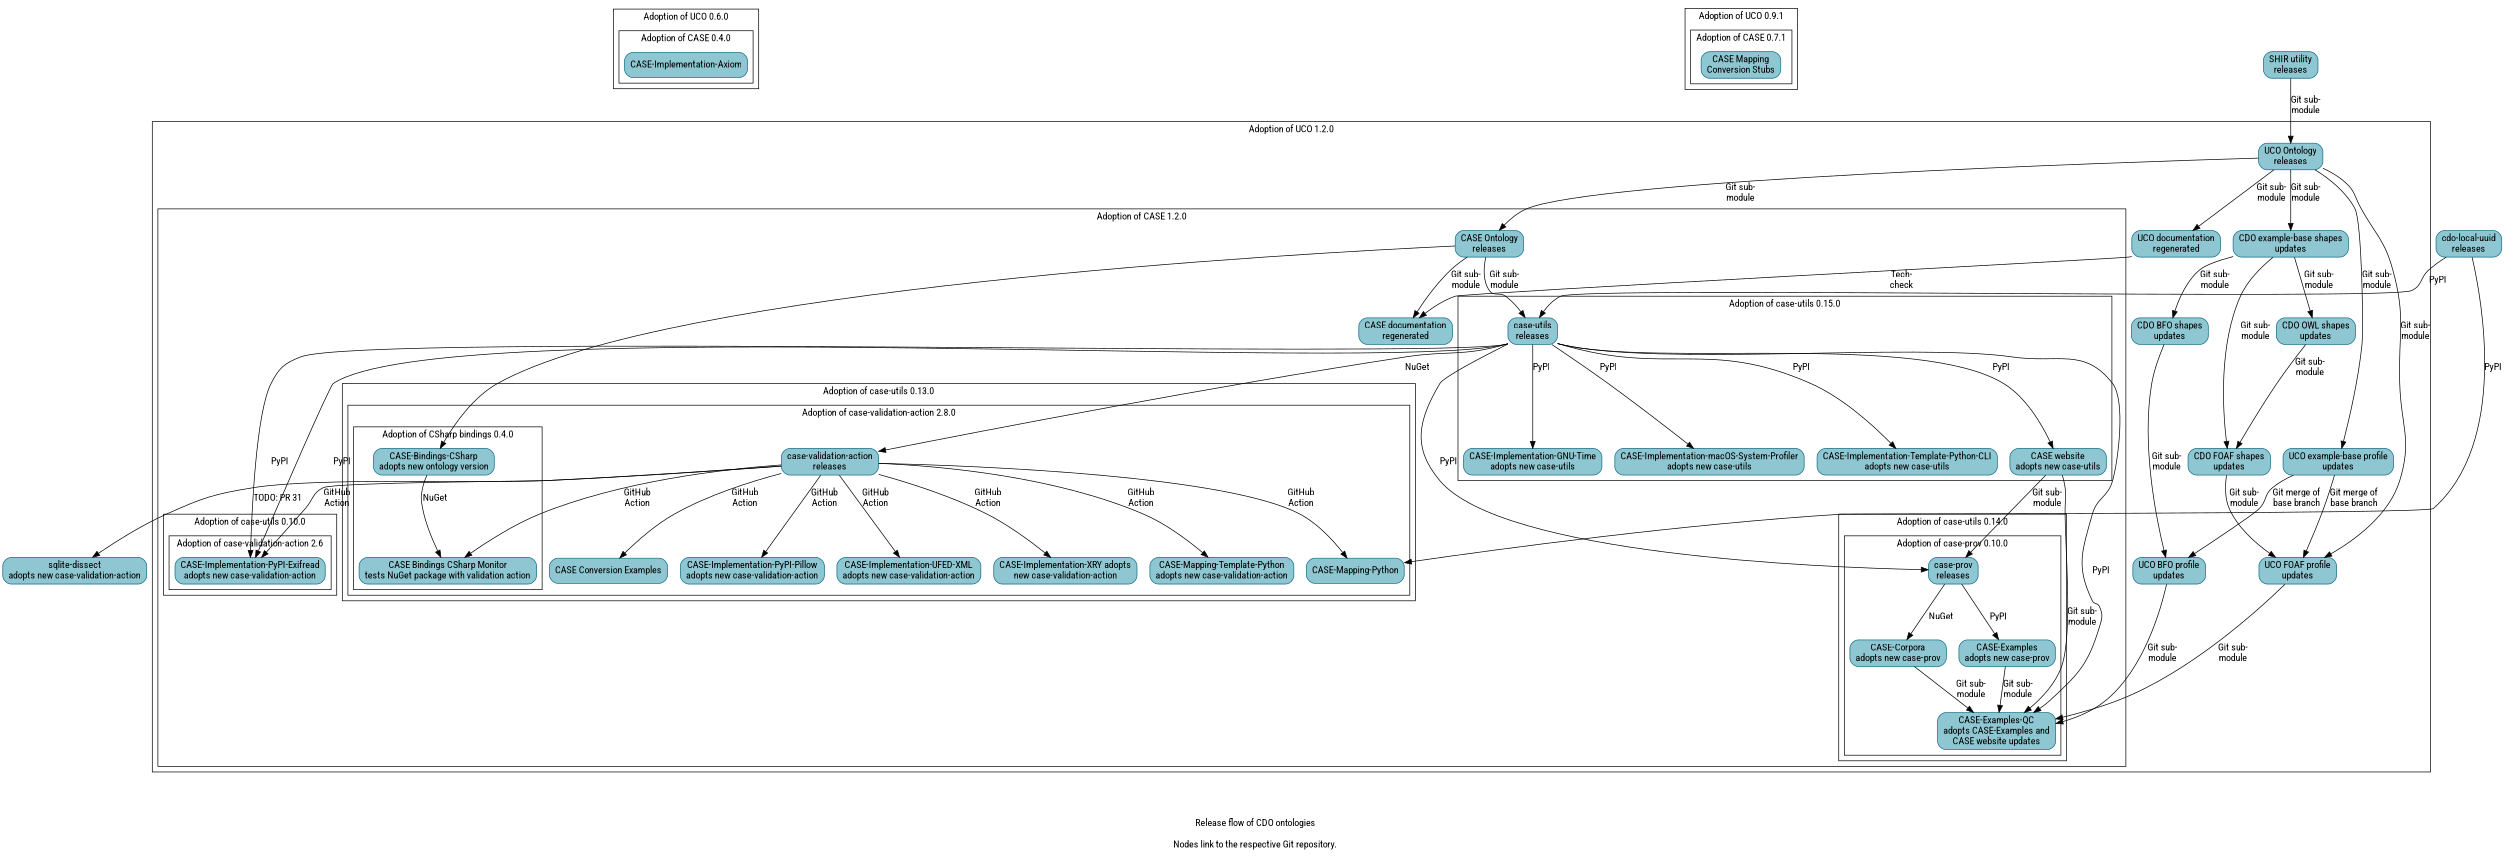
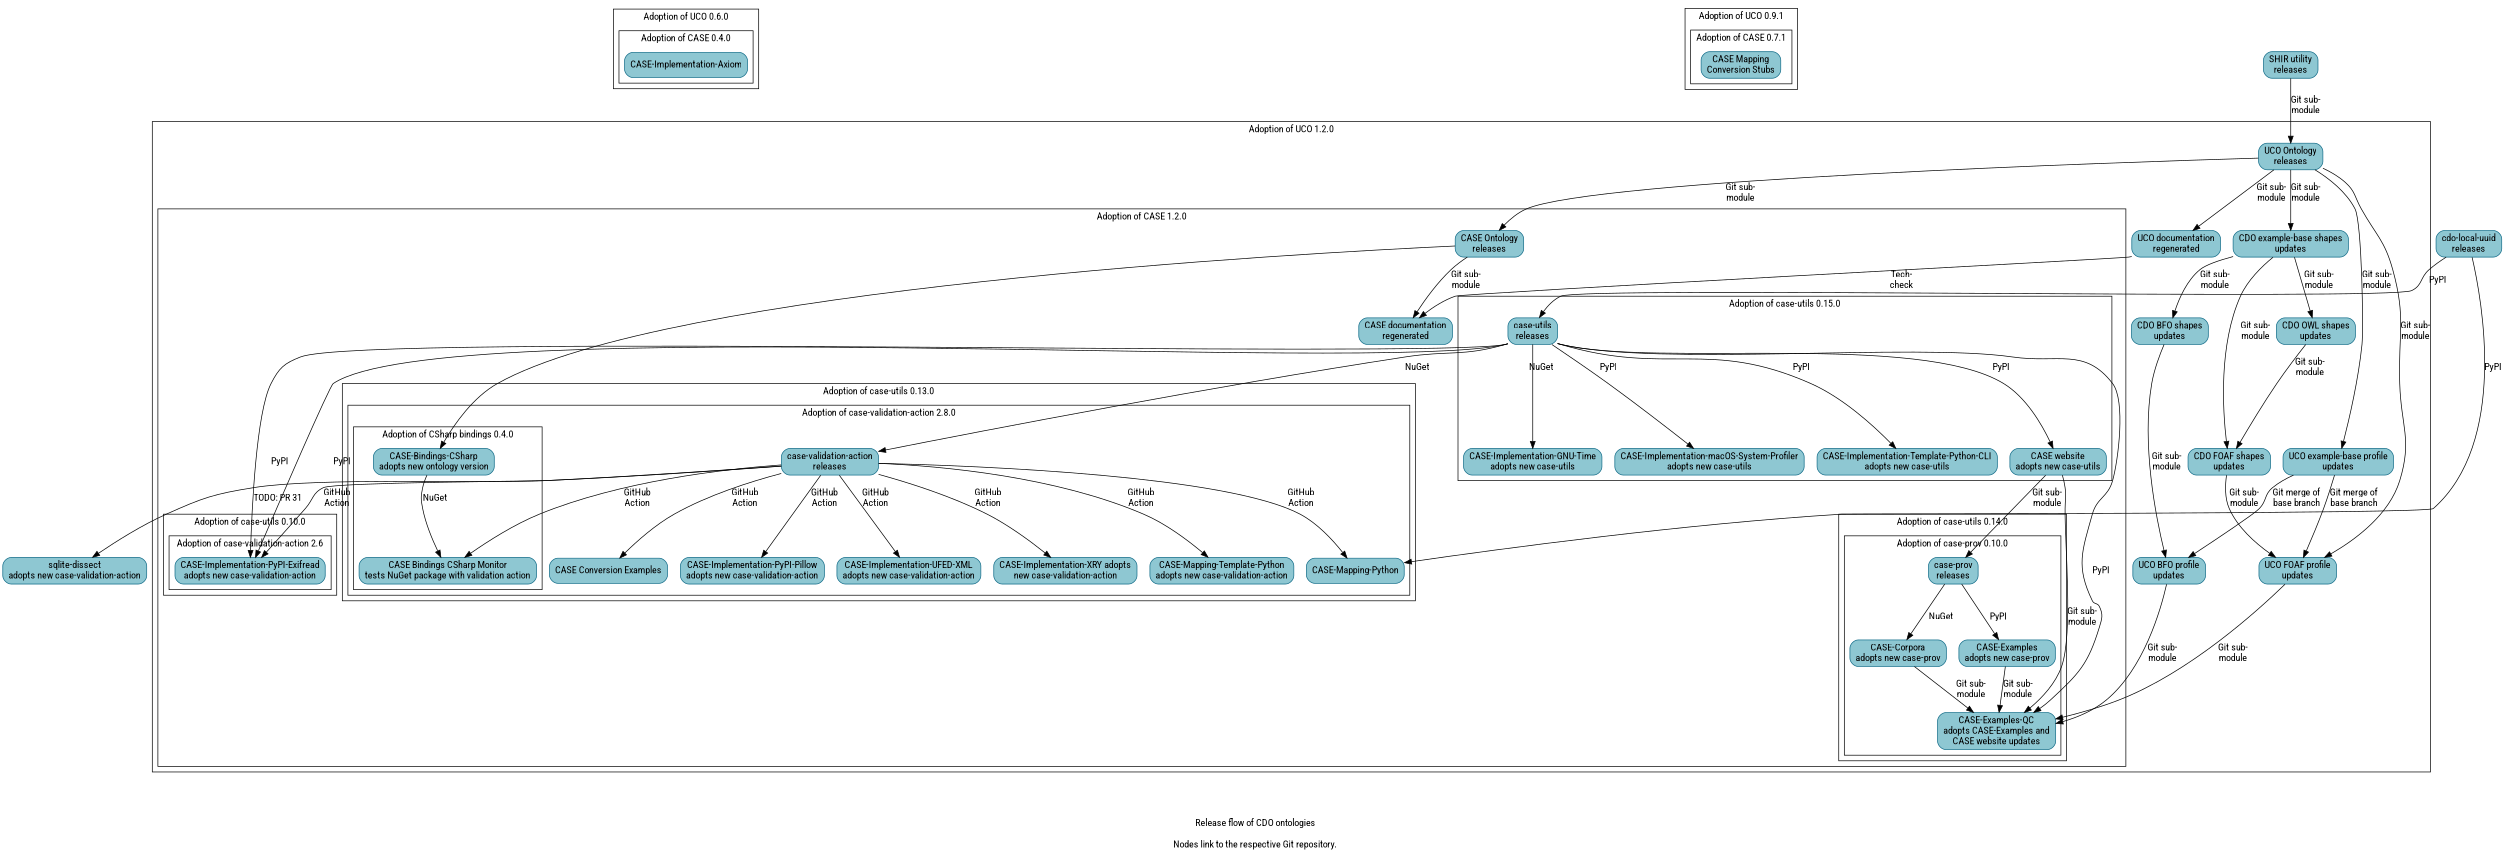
edge "CASE Ontology releases" -> "case-utils releases": removed, label "Git sub- module"
edge "case-utils releases" -> "CASE-Implementation-GNU-Time adopts new case-utils": label "PyPI" -> "NuGet"
edge "case-utils releases" -> "case-prov releases": removed, label "PyPI"
